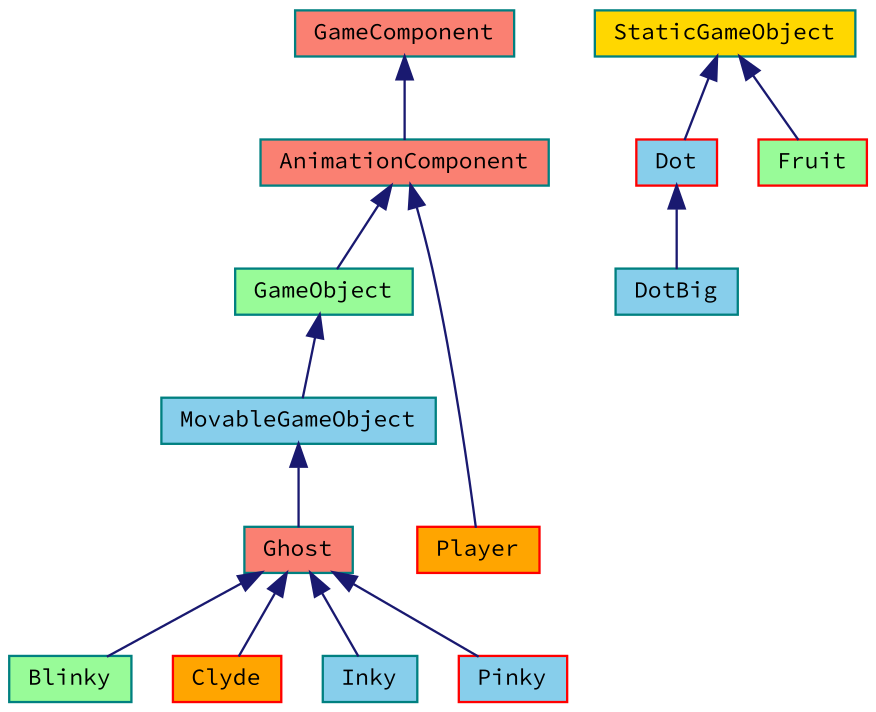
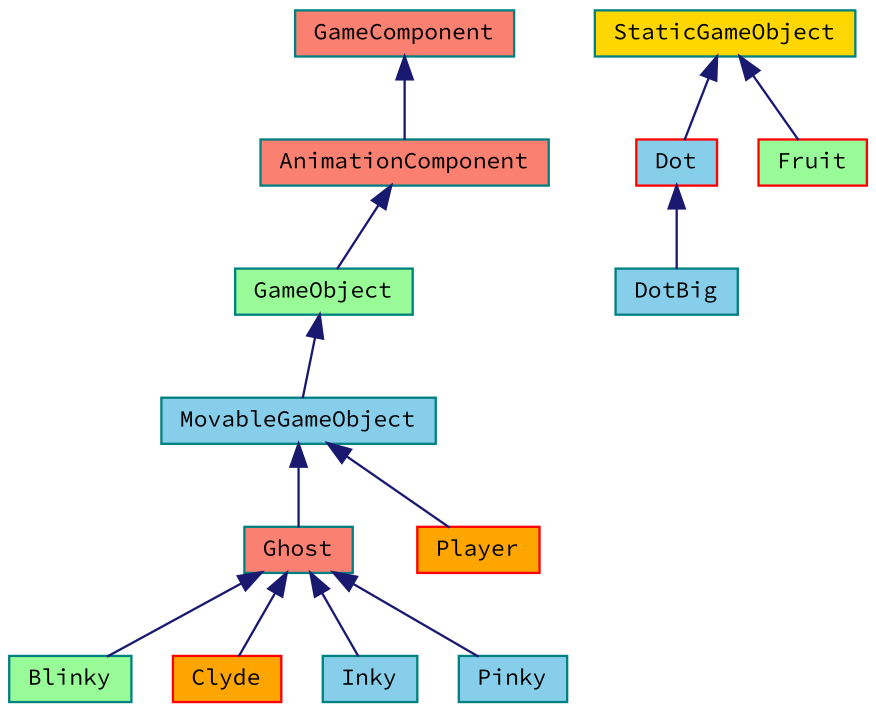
edge "Player" -> "AnimationComponent": now "Player" -> "MovableGameObject"
node "Pinky": color red -> teal
